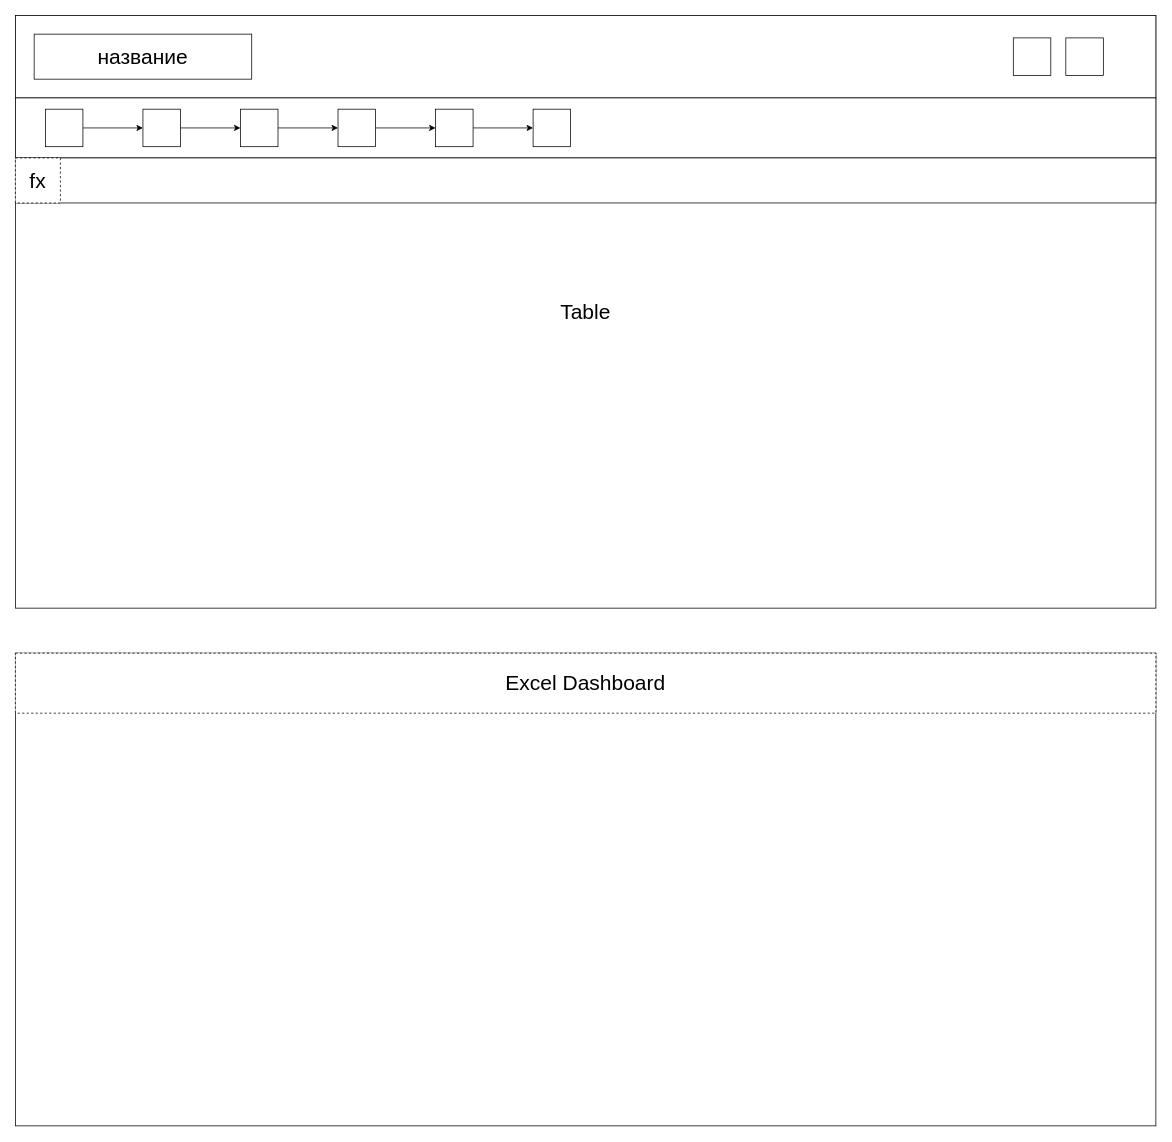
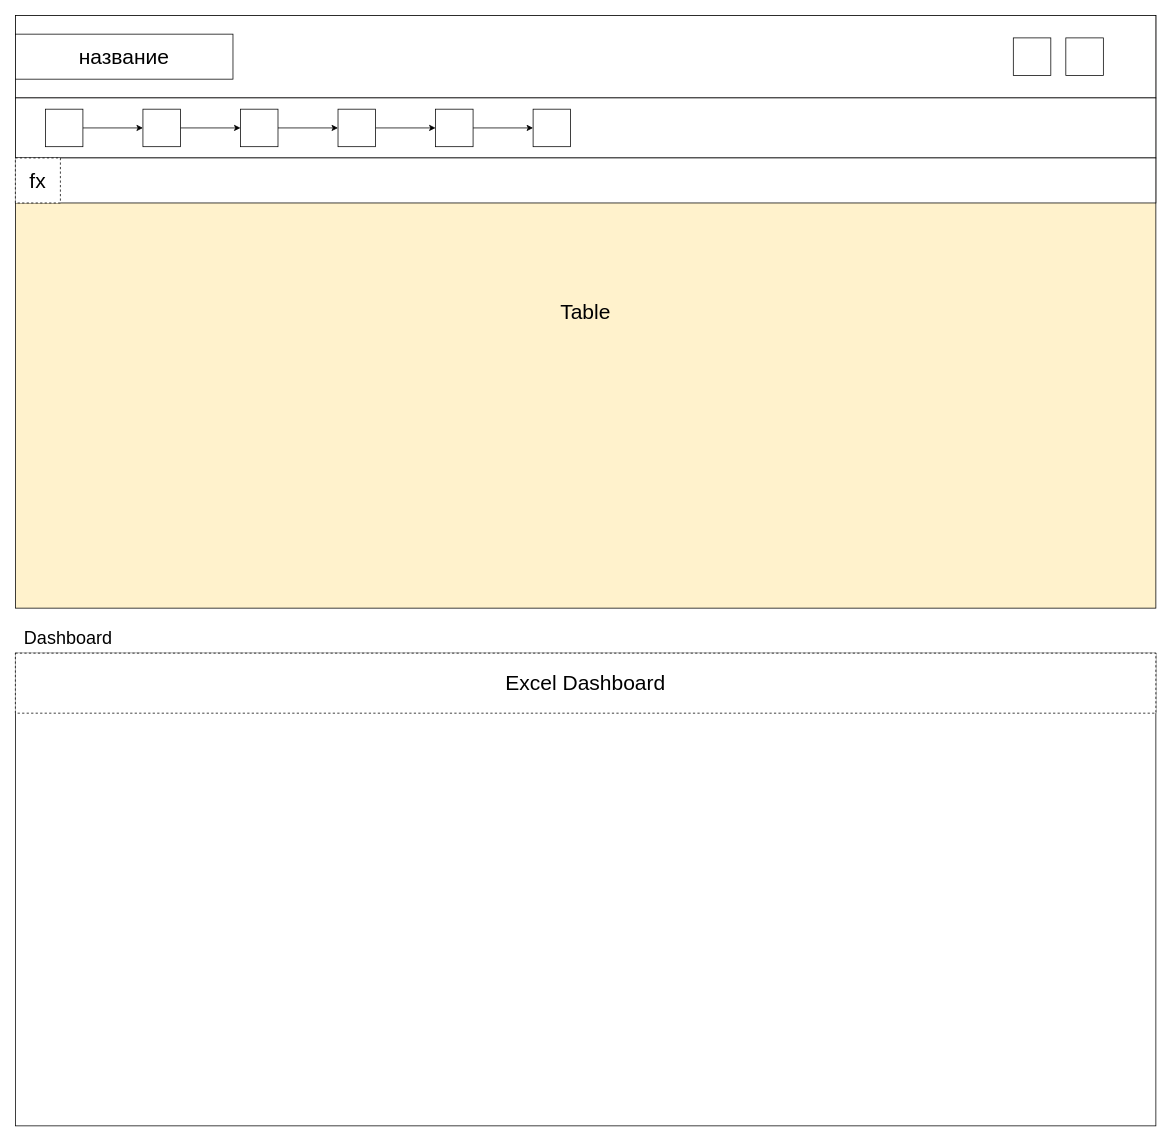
node "название": moved (143, 57) -> (124, 57)
node "Table": fillcolor #ffffff -> #fff2cc
node "Dashboard": added
